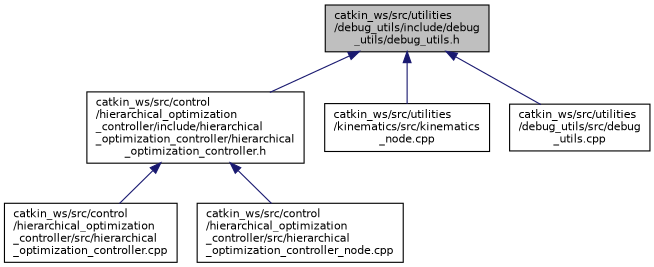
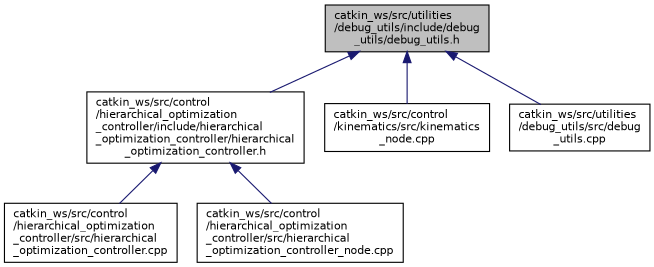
node "catkin_ws/src/utilities /kinematics/src/kinematics _node.cpp": label "catkin_ws/src/utilities /kinematics/src/kinematics _node.cpp" -> "catkin_ws/src/control /kinematics/src/kinematics _node.cpp"
